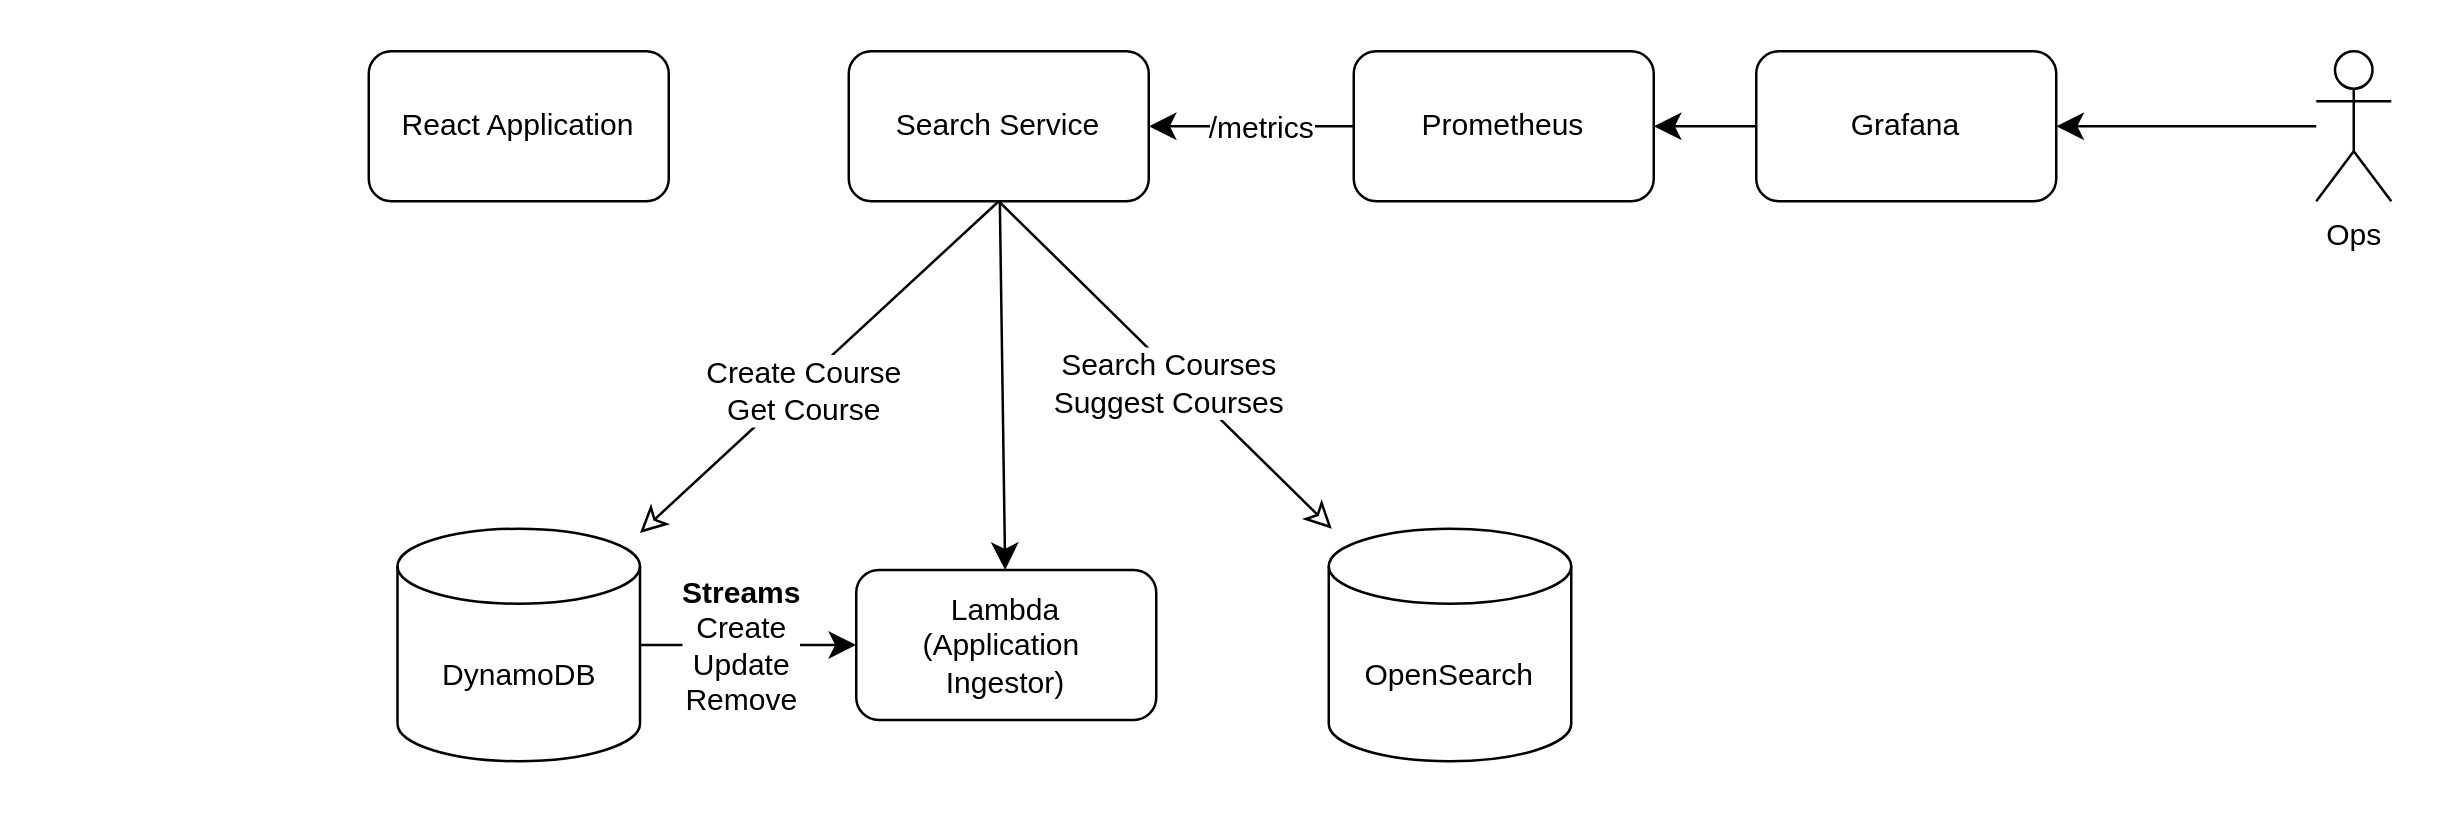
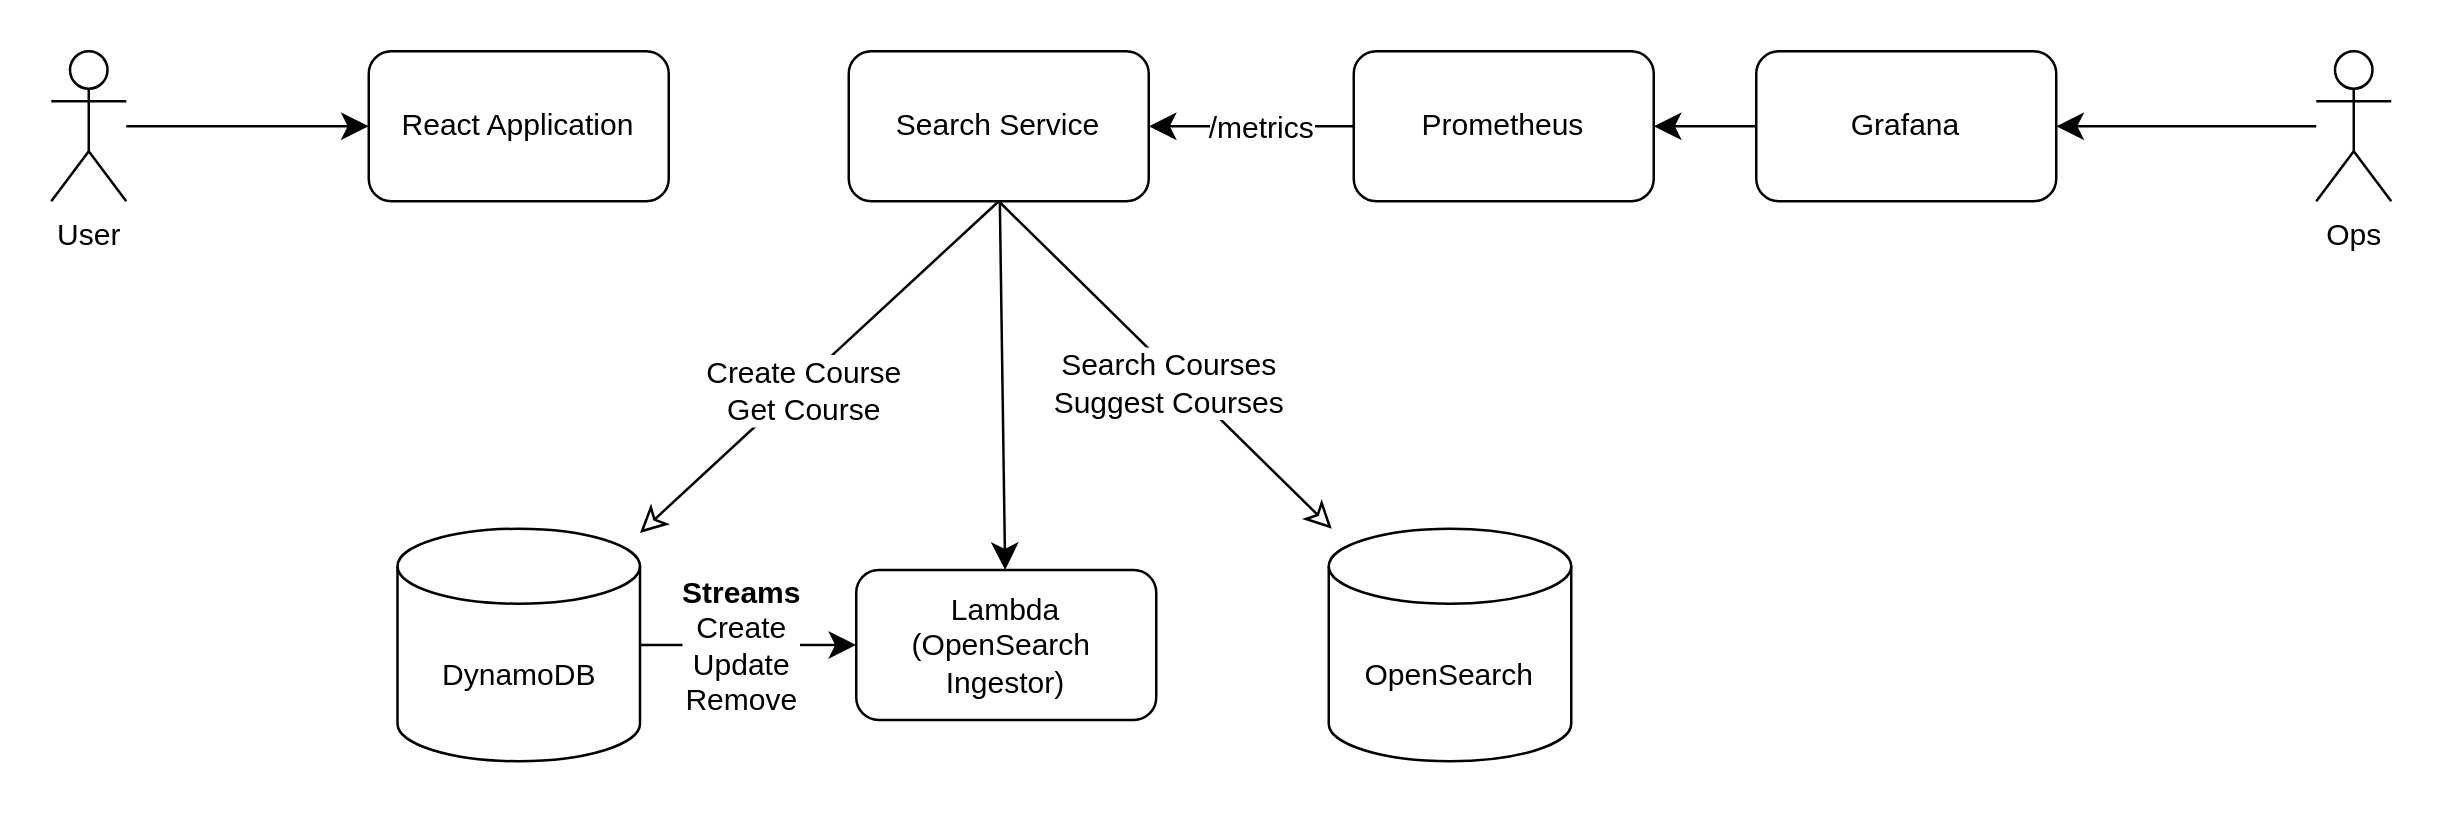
node "User": added
edge "User" -> "React Application": added
node "Lambda (Application Ingestor)": label "Lambda (Application Ingestor)" -> "Lambda (OpenSearch Ingestor)"
